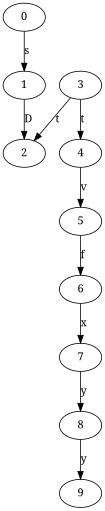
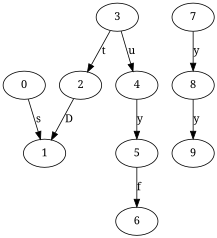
edge "1" -> "2": reversed
edge "3" -> "4": label "t" -> "u"
edge "4" -> "5": label "v" -> "y"
edge "6" -> "7": removed, label "x"
